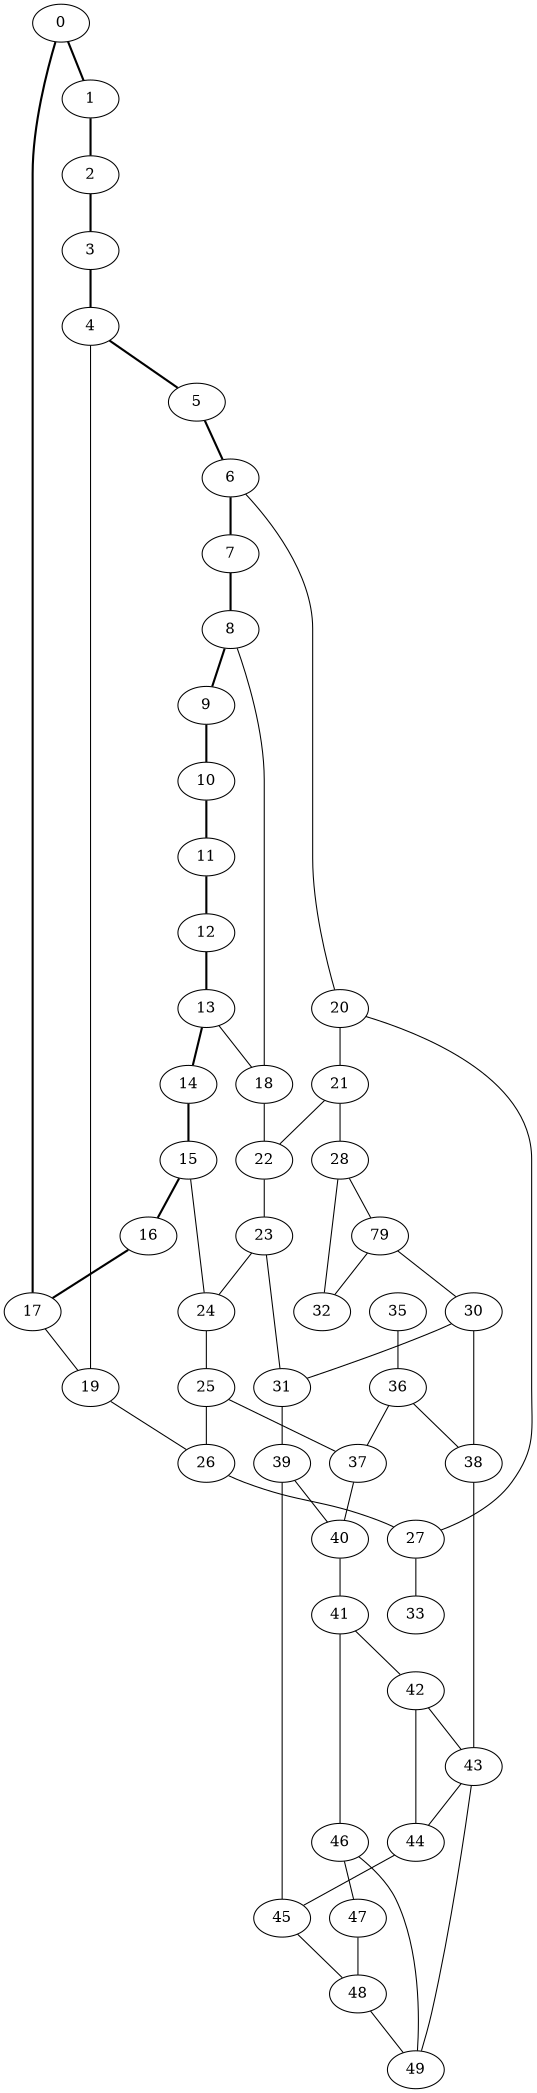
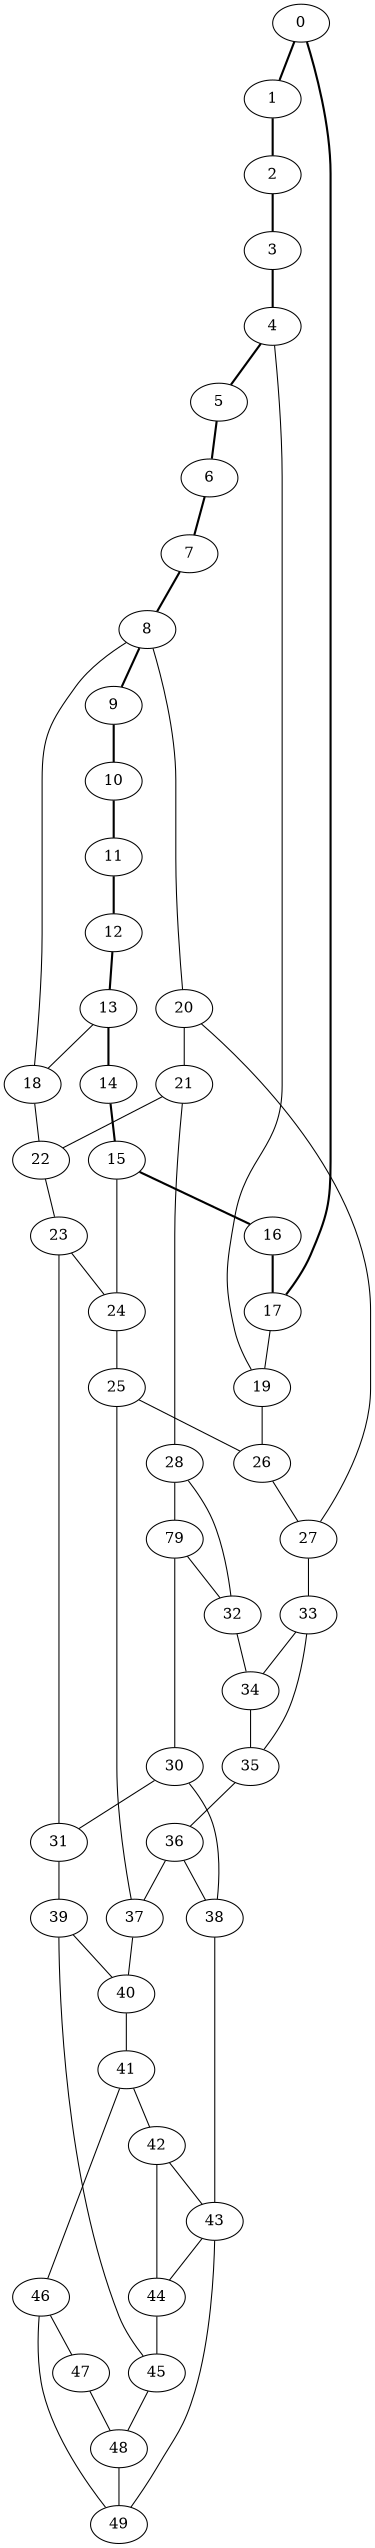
edge "6" -- "20": now "8" -- "20"
node "34": added
edge "33" -- "35": added
